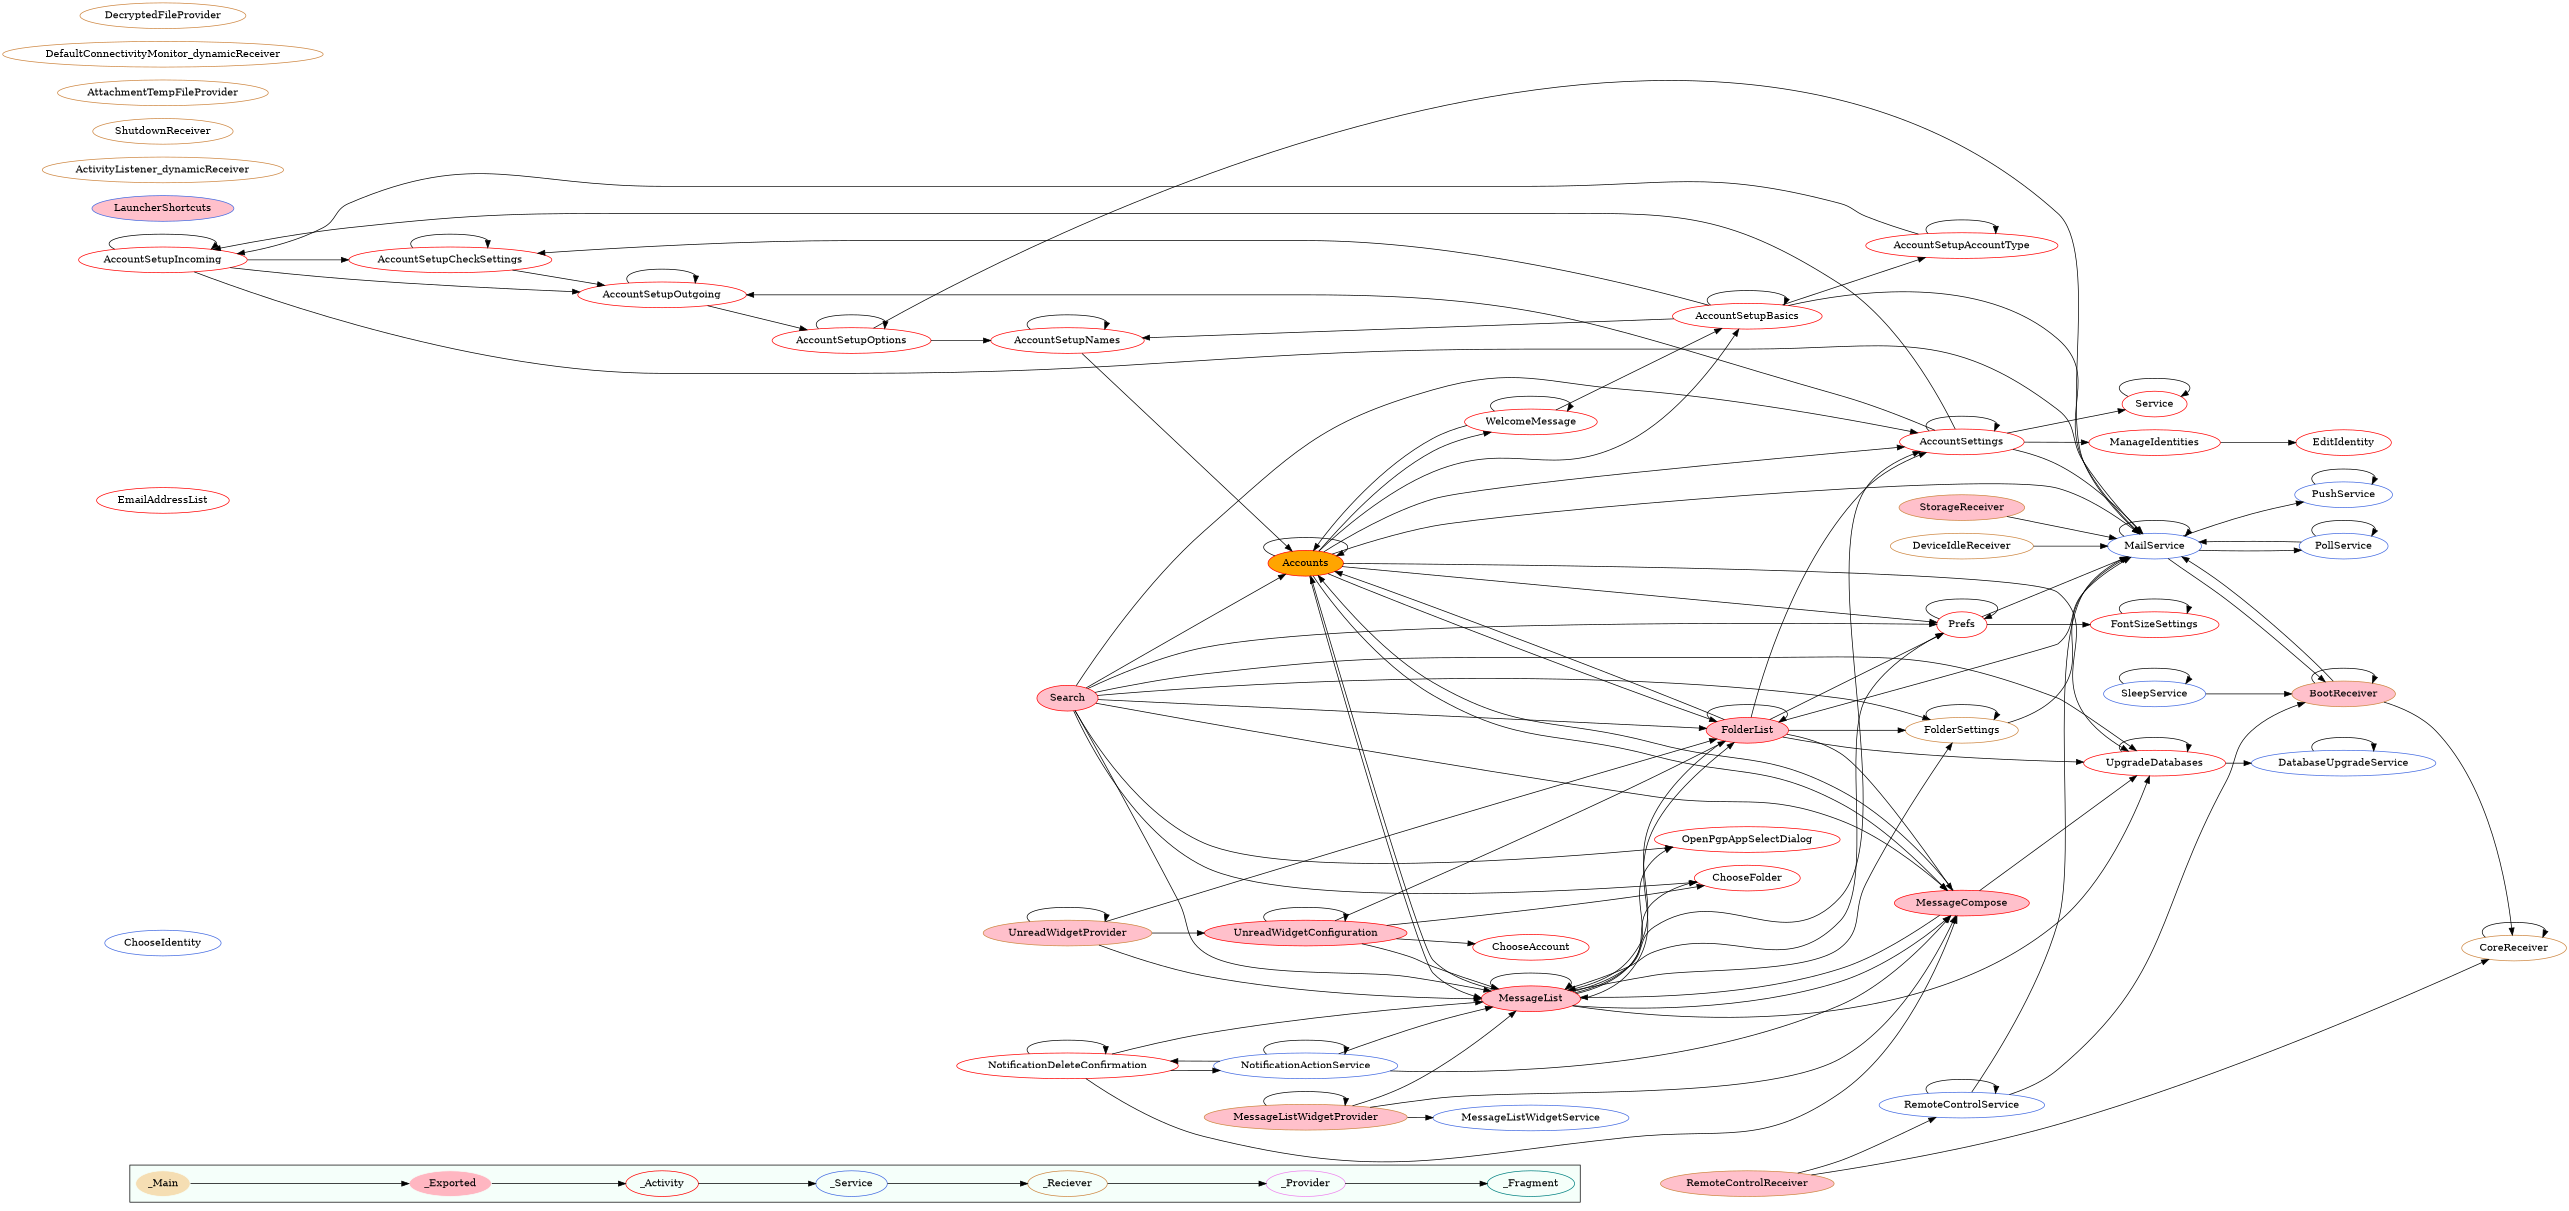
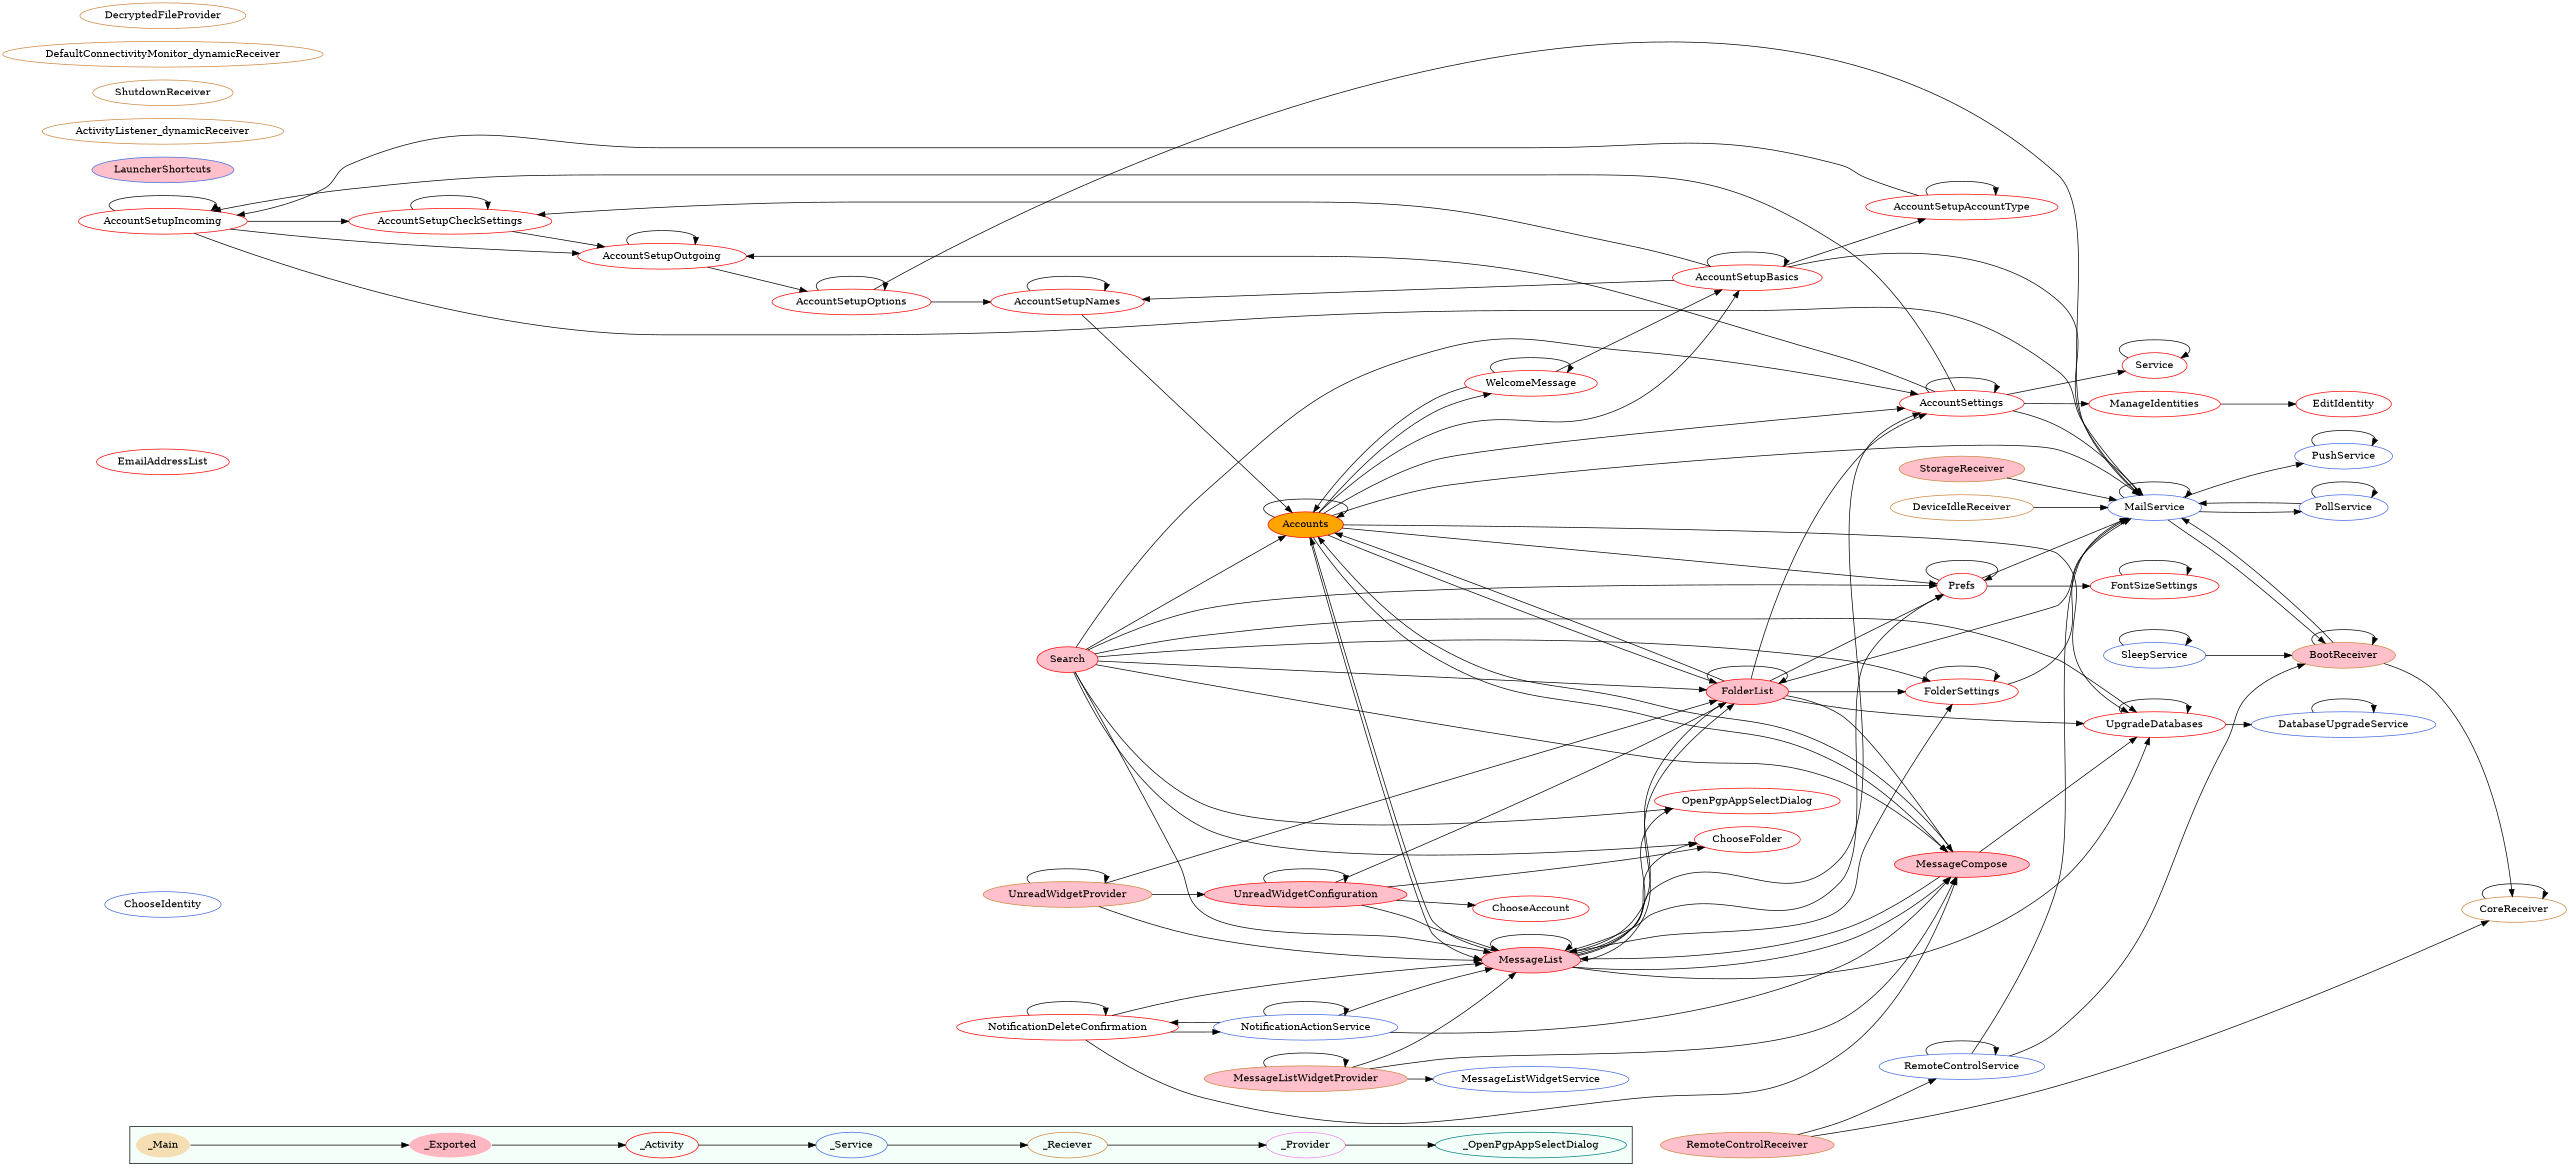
node "AttachmentTempFileProvider": removed
node "FolderSettings": color peru -> red
node "_Fragment": label "_Fragment" -> "_OpenPgpAppSelectDialog"
